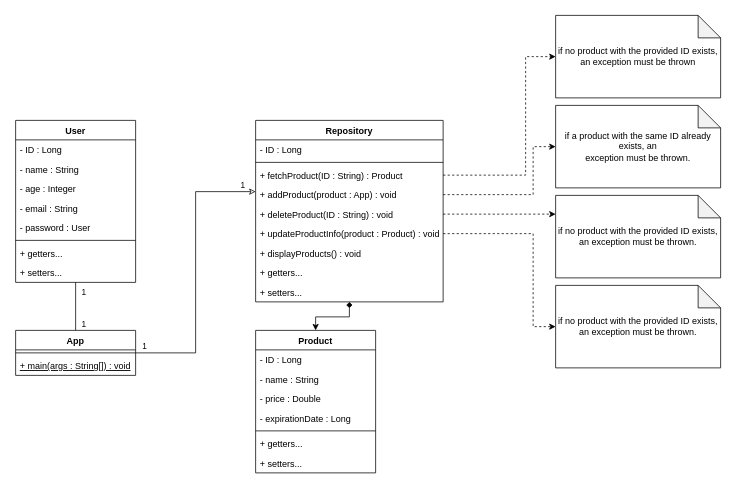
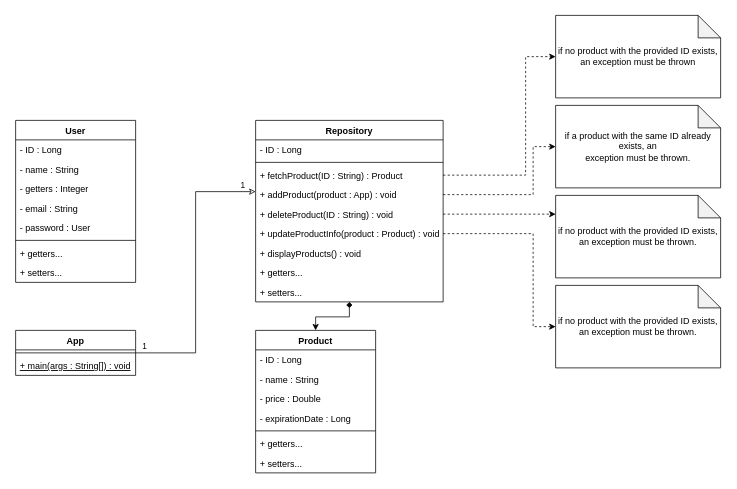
node "- age : Integer": label "- age : Integer" -> "- getters : Integer"
edge "User" -- "App": removed, labels "1", "1"
